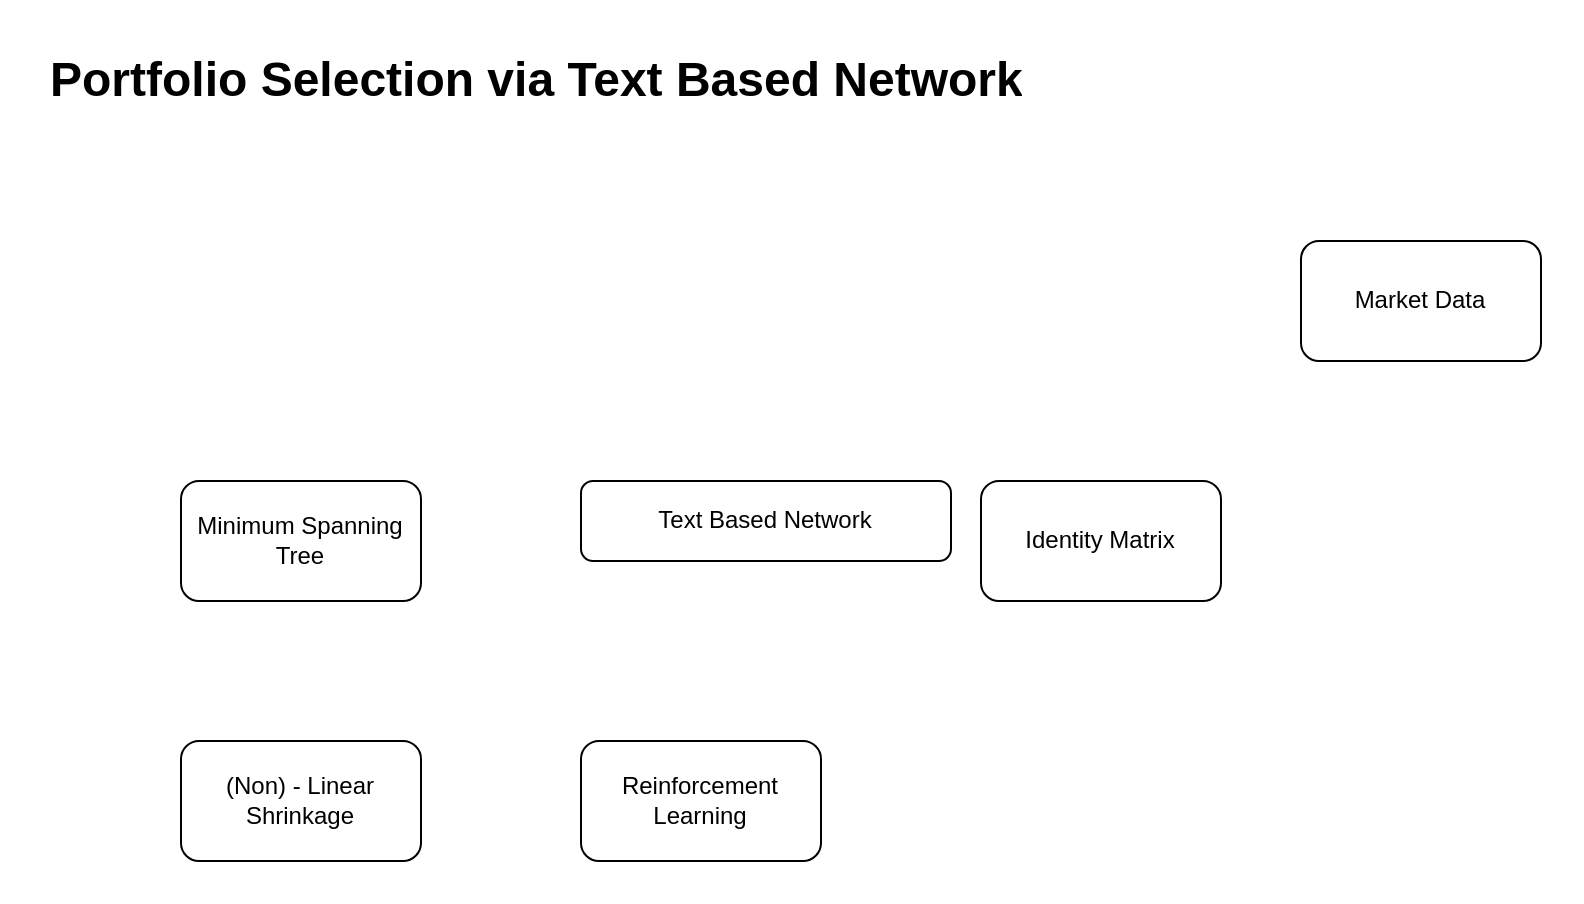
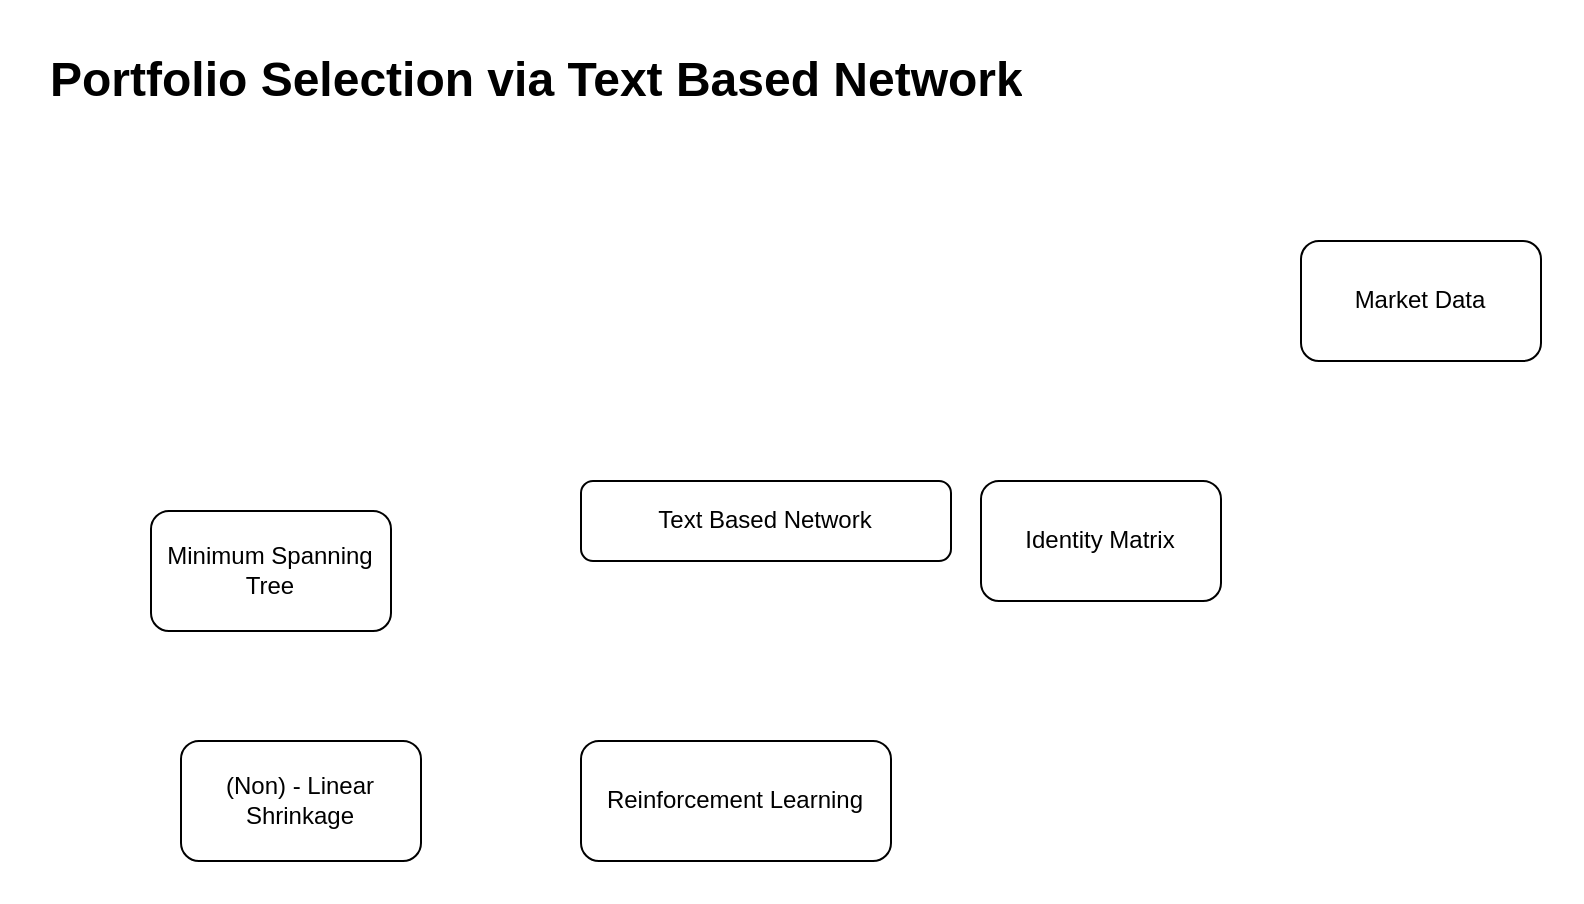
node "Minimum Spanning Tree": moved (301, 541) -> (271, 571)
node "Reinforcement Learning": size 240x120 -> 310x120
